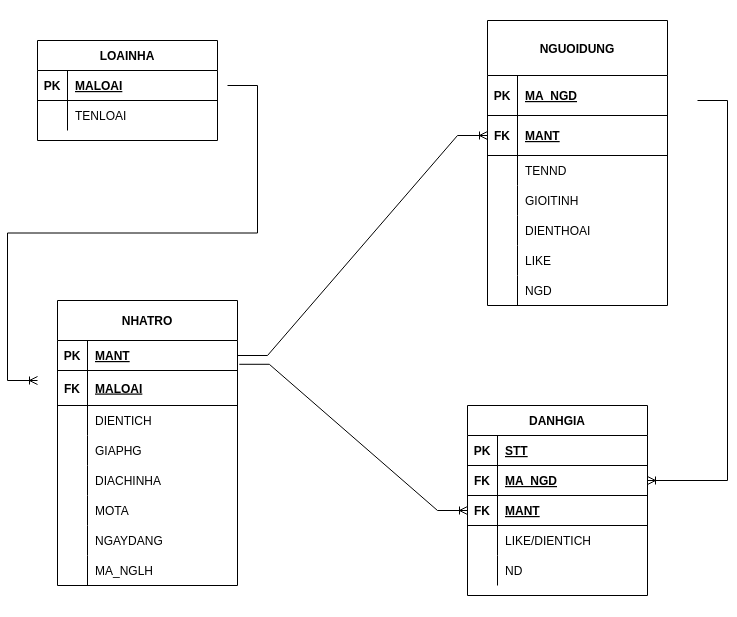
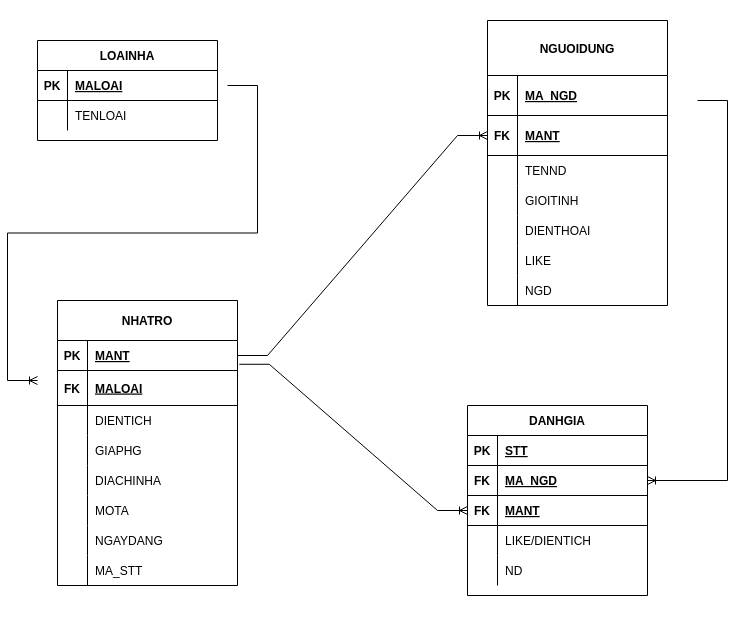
node "MA_NGLH": label "MA_NGLH" -> "MA_STT"
